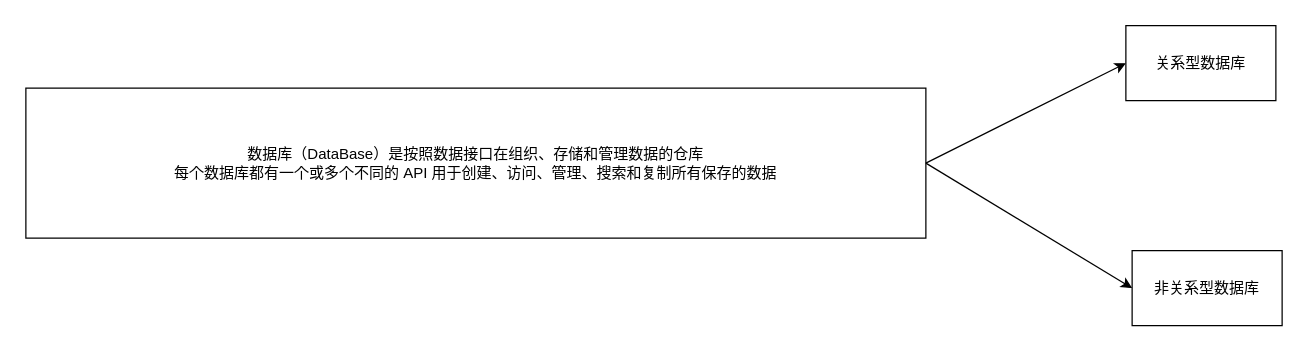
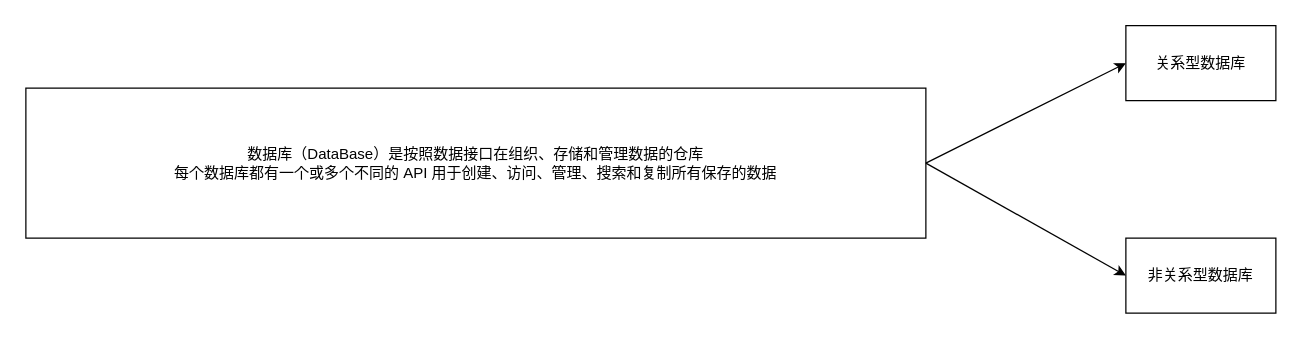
node "非关系型数据库": moved (1207, 288) -> (1201, 276)
